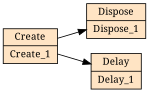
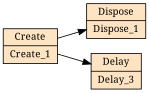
node "Delay": text "Delay_1" -> "Delay_3"
